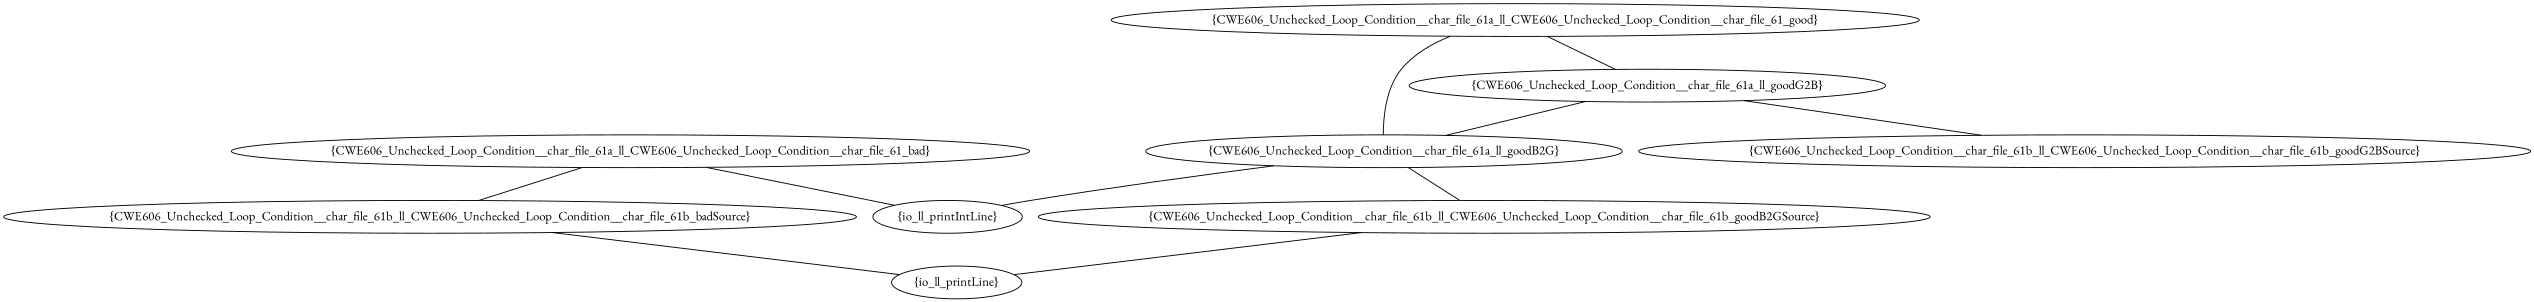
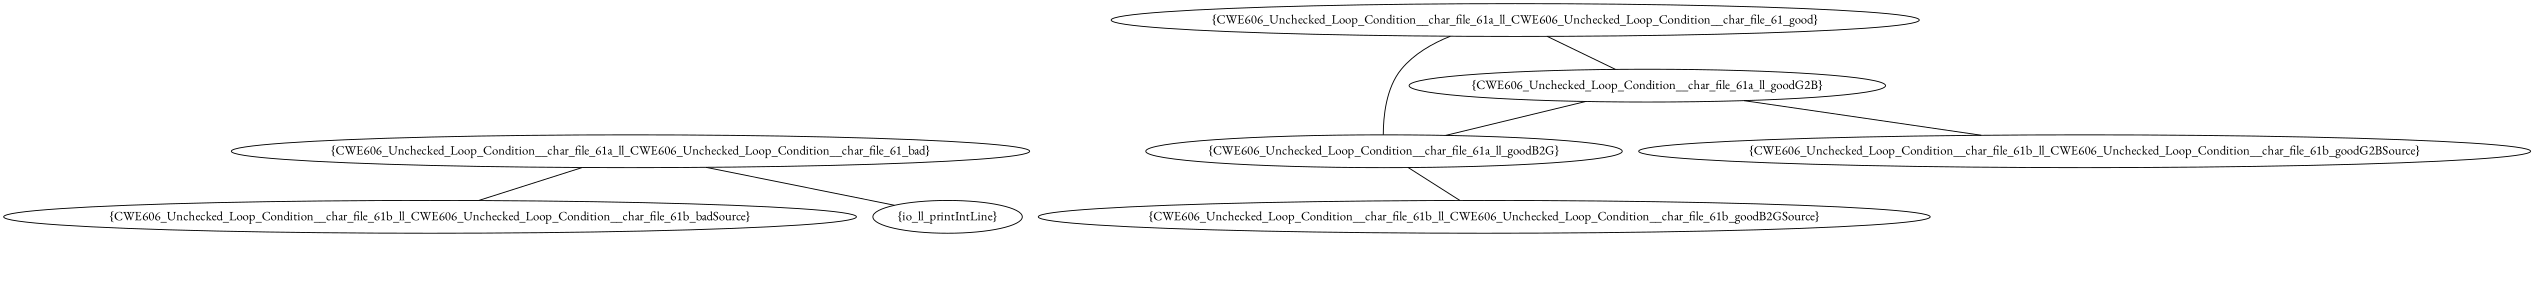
edge "{CWE606_Unchecked_Loop_Condition__char_file_61a_ll_goodB2G}" -- "{io_ll_printIntLine}": removed
node "{io_ll_printLine}": removed
